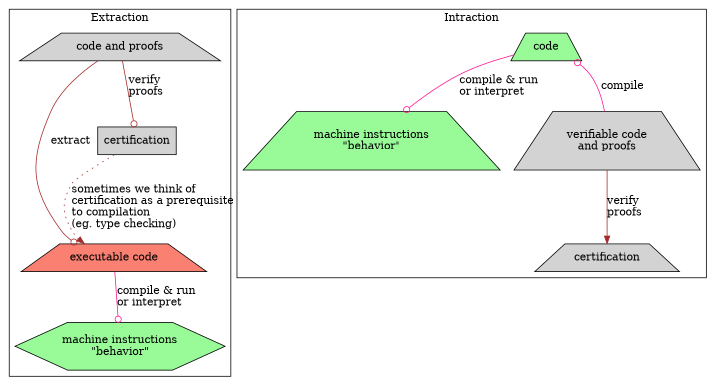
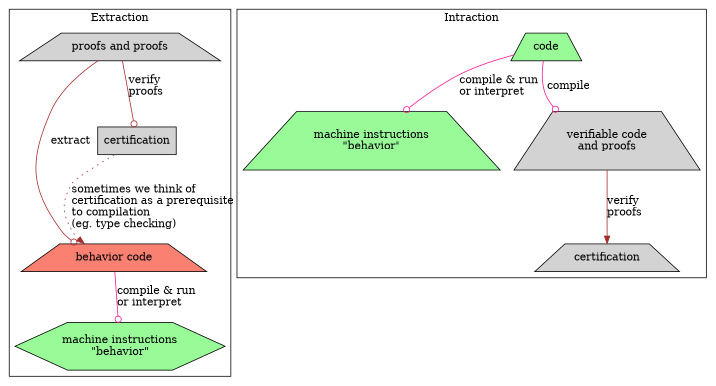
node "code and proofs": label "code and proofs" -> "proofs and proofs"
edge "verifiable code and proofs" -> "code": reversed
node "executable code": label "executable code" -> "behavior code"
